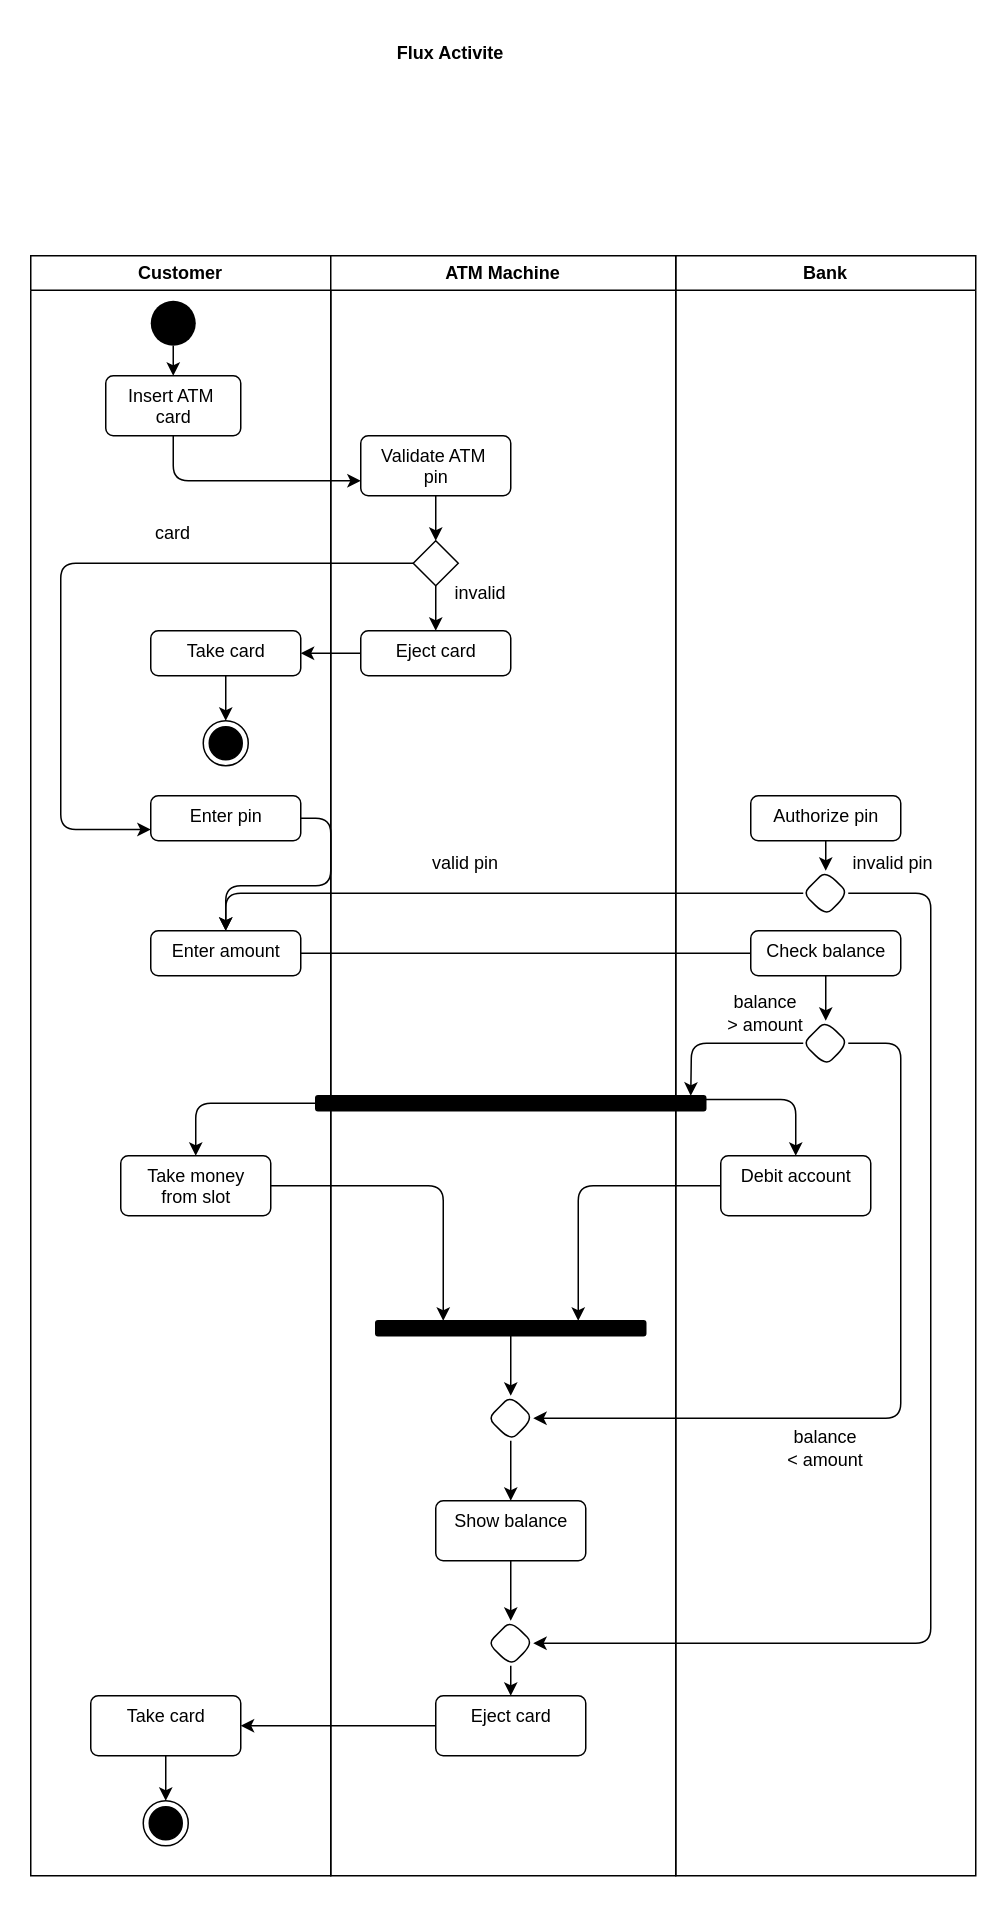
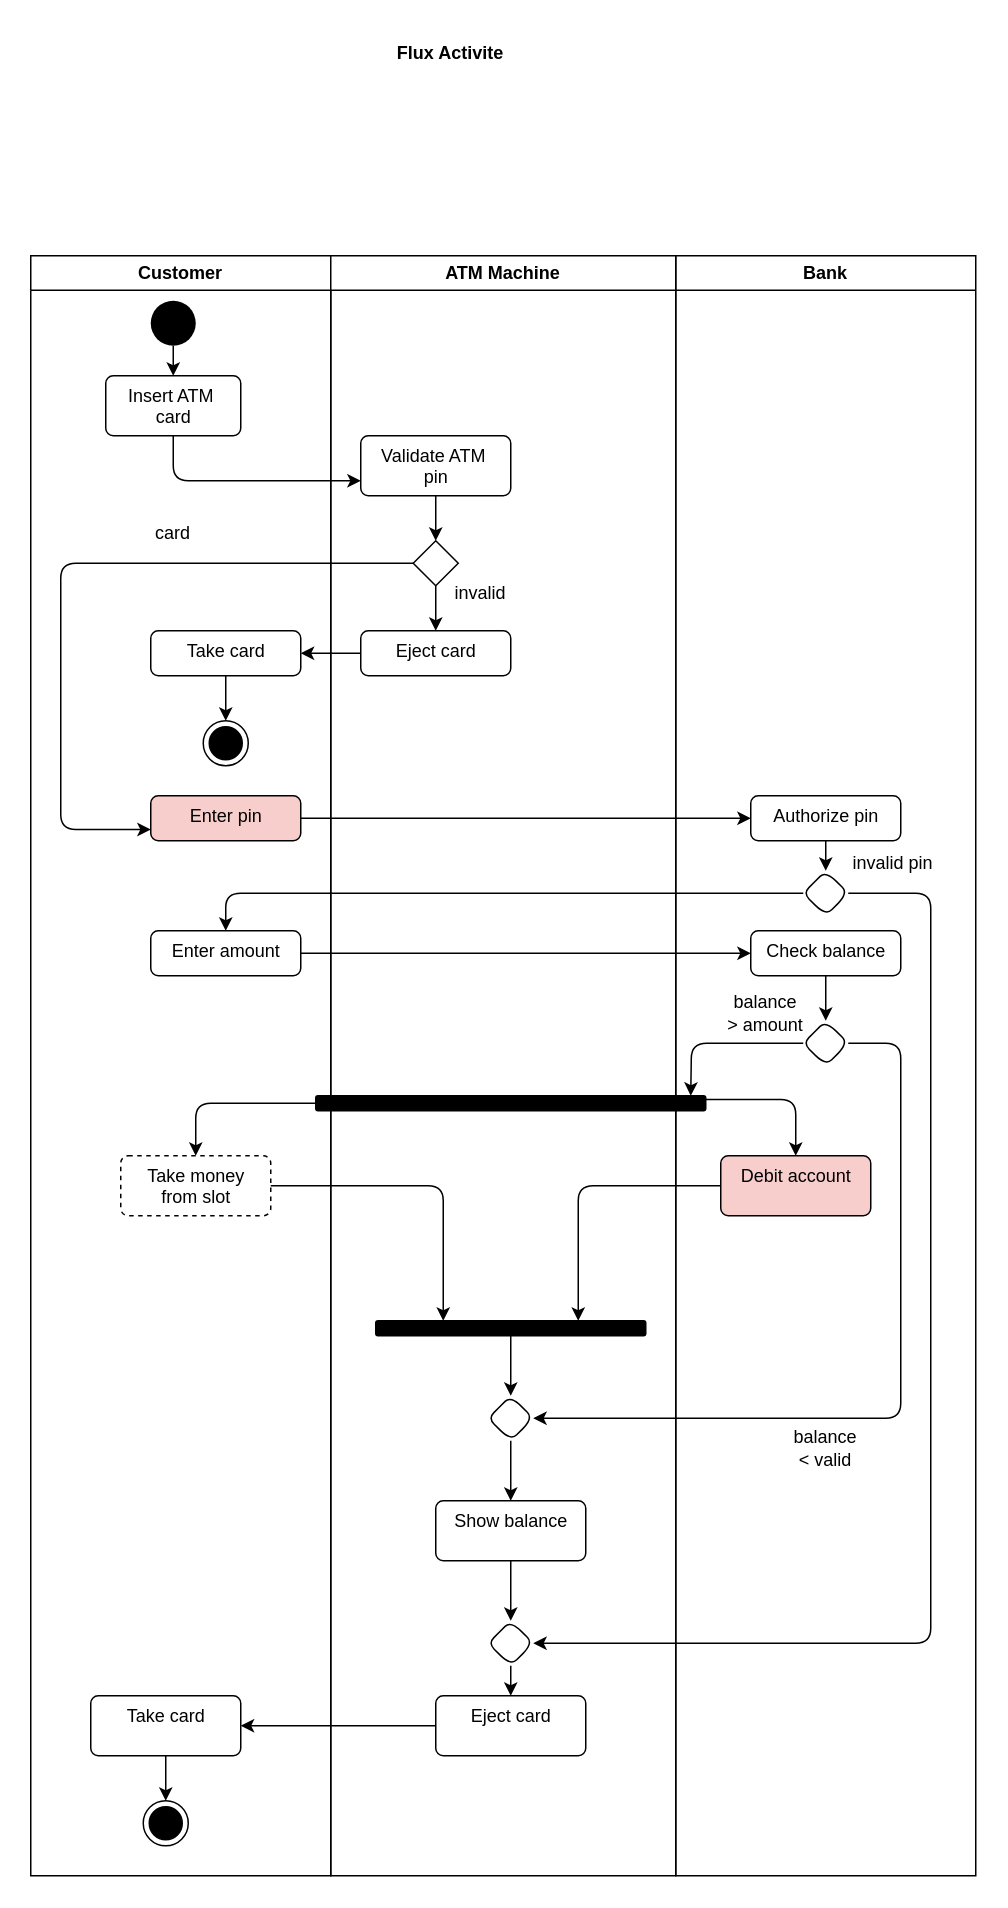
node "Enter pin": fillcolor #ffffff -> #f8cecc
node "valid pin": removed
edge "Enter pin" -> "Enter amount": now "Enter pin" -> "Authorize pin"
edge "Enter amount" -- "Check balance": arrowhead none -> classic
node "Take money from slot": style solid -> dashed
node "Debit account": fillcolor #ffffff -> #f8cecc
node "balance < amount": label "balance < amount" -> "balance < valid"
